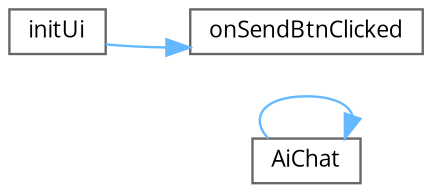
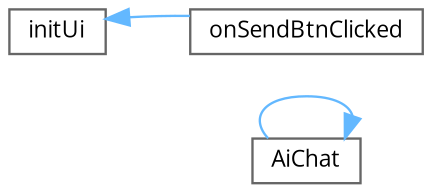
edge "initUi" -> "onSendBtnClicked": reversed
